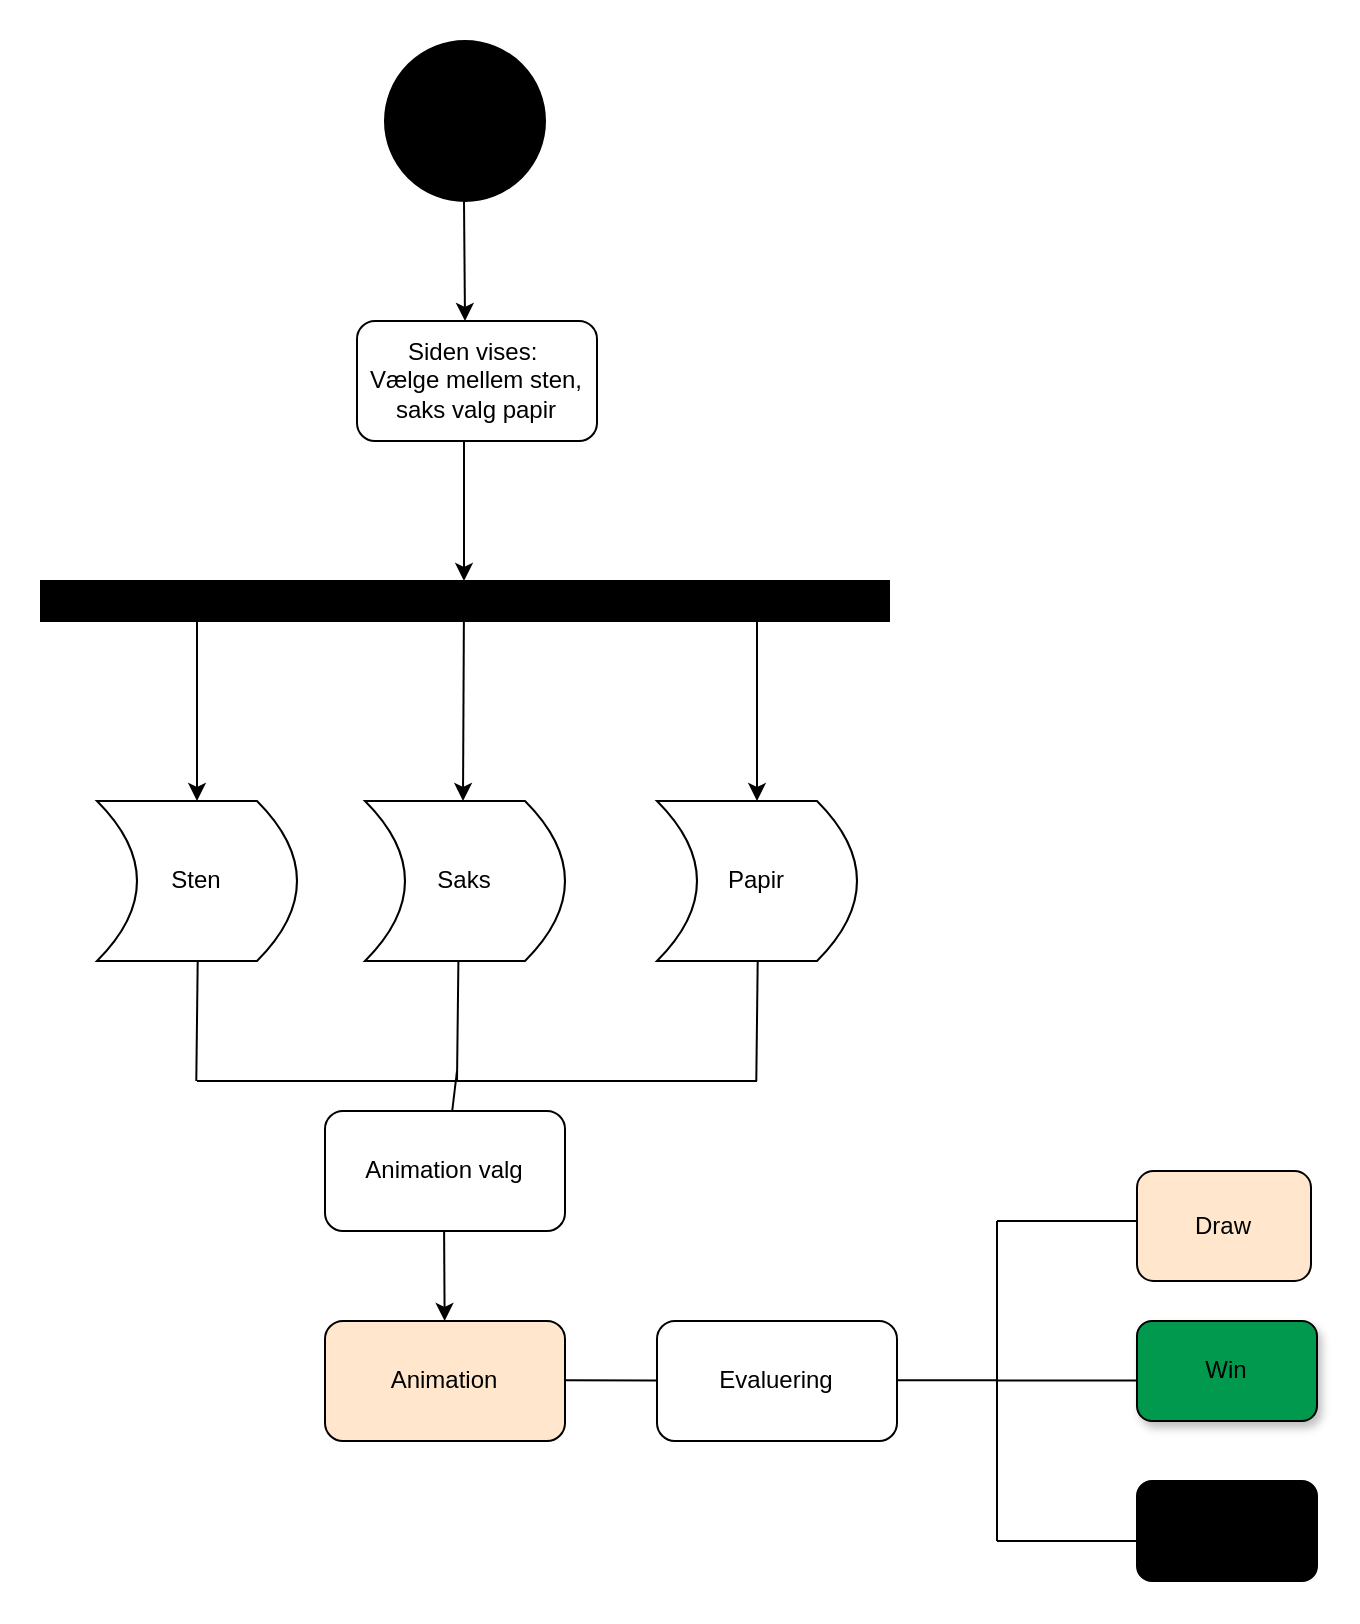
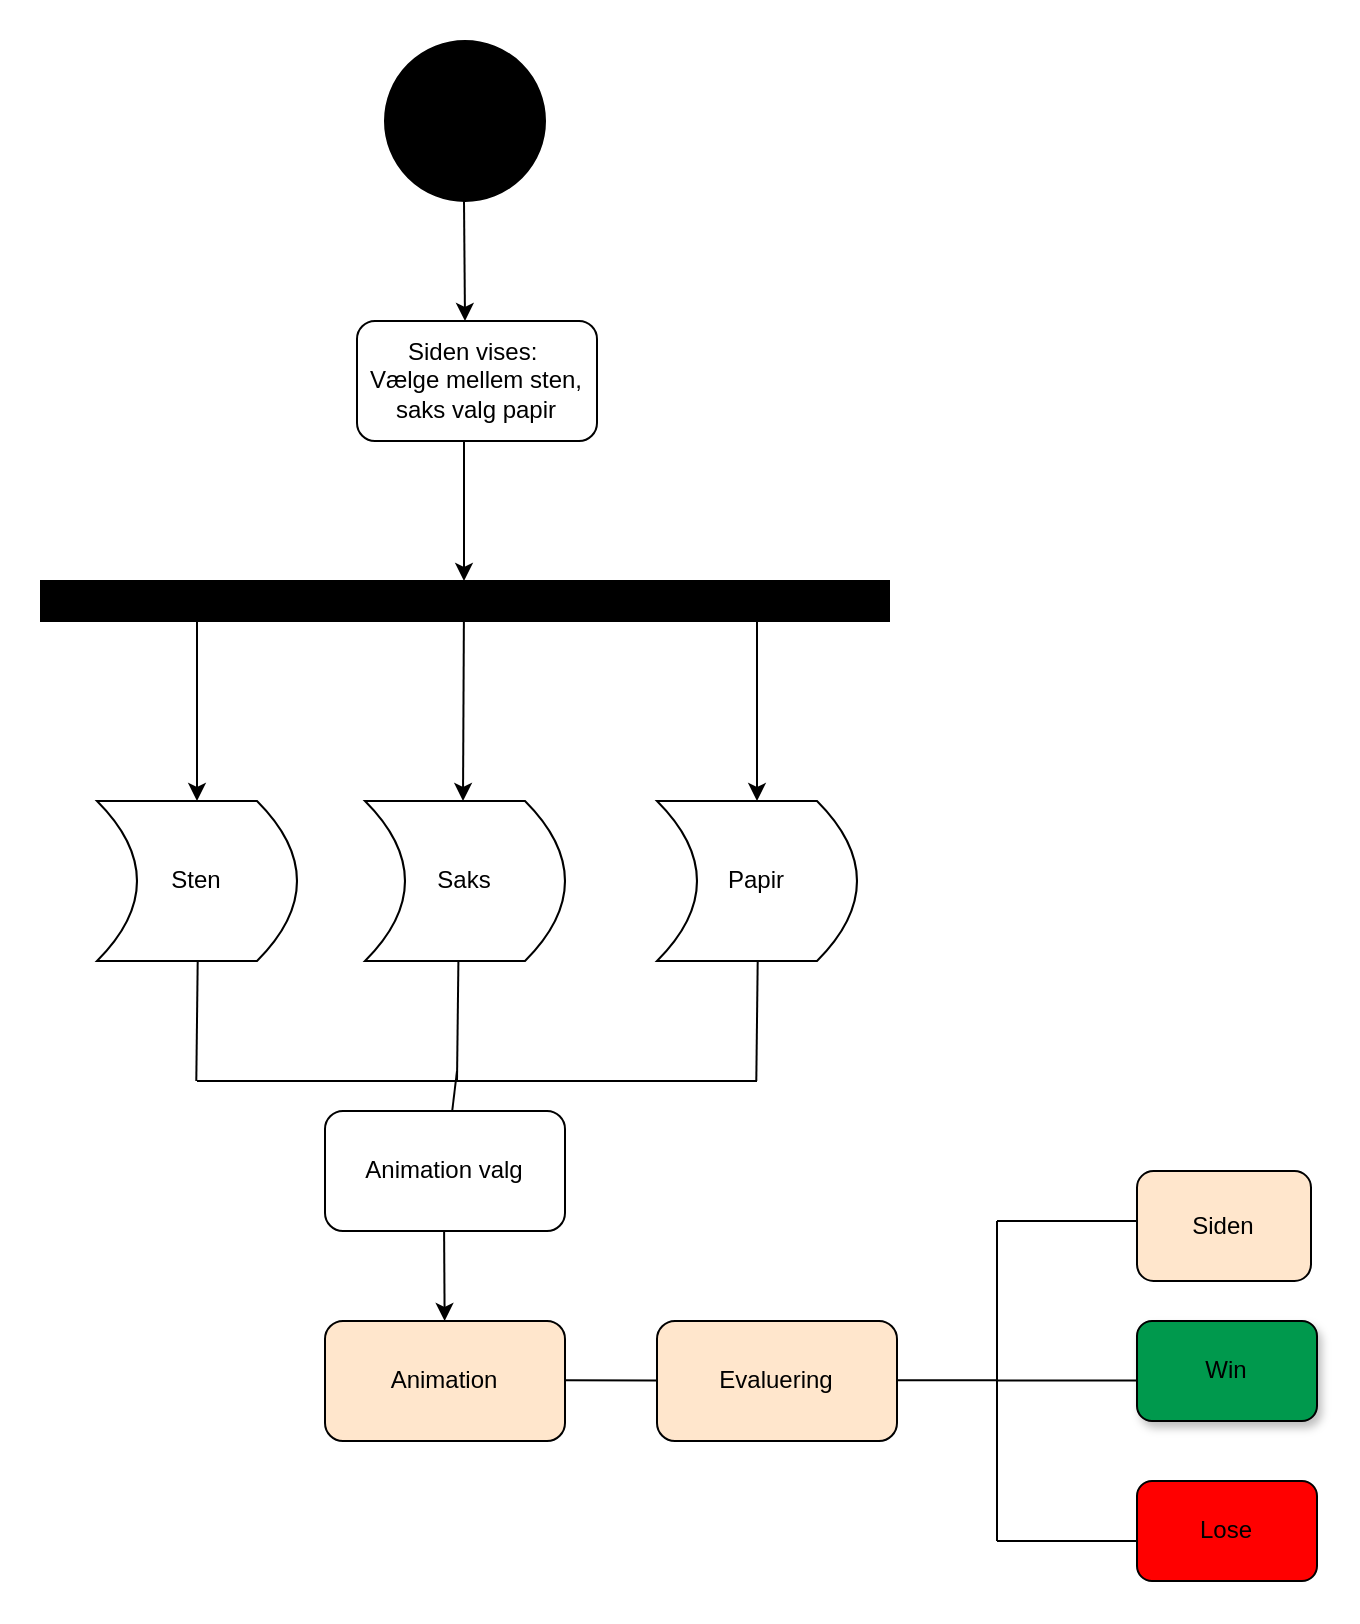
node "Draw": label "Draw" -> "Siden"
node "Evaluering": fillcolor #ffffff -> #ffe6cc
node "Lose": fillcolor #000000 -> #ff0000
